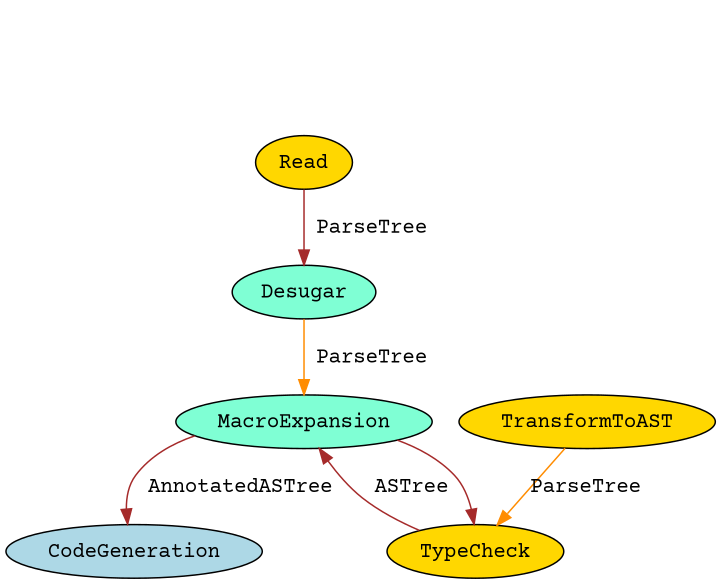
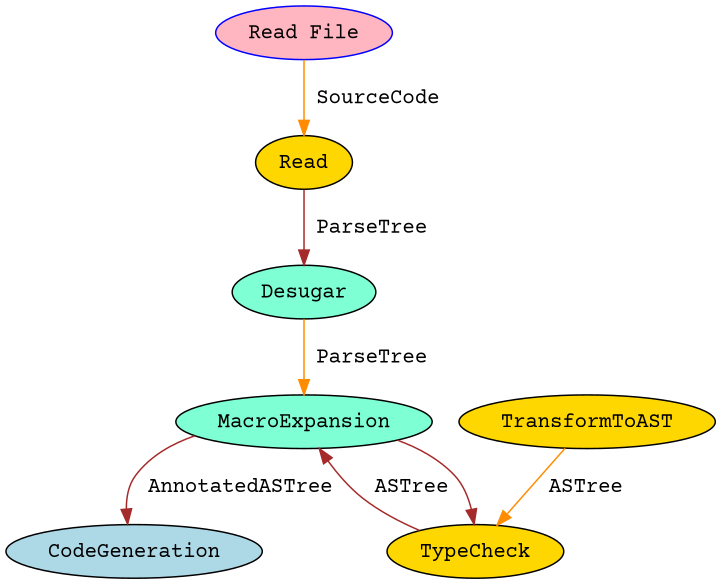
node "Read File": added
edge "TransformToAST" -> "TypeCheck": label " ParseTree" -> " ASTree"
